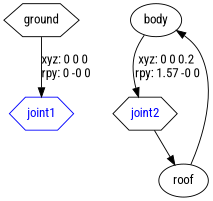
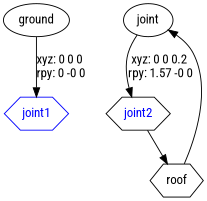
node "ground": shape hexagon -> ellipse
node "body": label "body" -> "joint"
node "roof": shape ellipse -> hexagon
